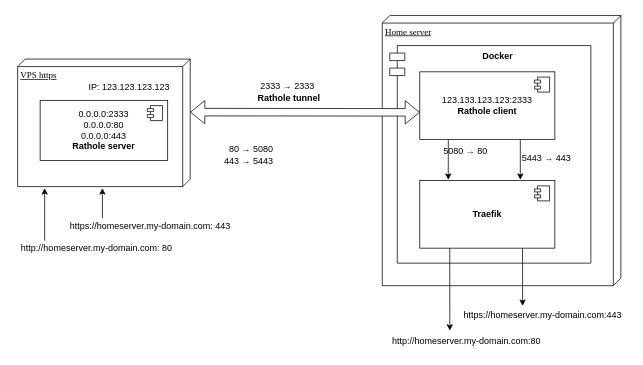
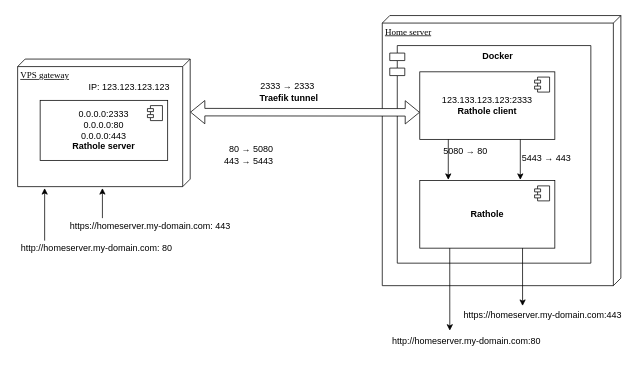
node "VPS https": label "VPS https" -> "VPS gateway"
node "Rathole tunnel": label "Rathole tunnel" -> "Traefik tunnel"
node "Traefik": label "Traefik" -> "Rathole"
